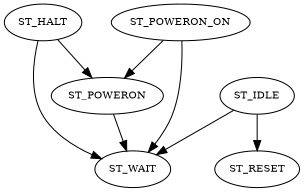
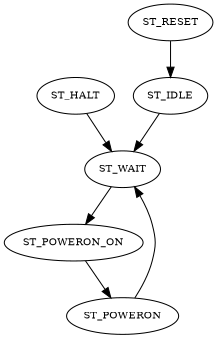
edge "ST_HALT" -> "ST_POWERON": removed
edge "ST_POWERON_ON" -> "ST_WAIT": reversed
edge "ST_IDLE" -> "ST_RESET": reversed
